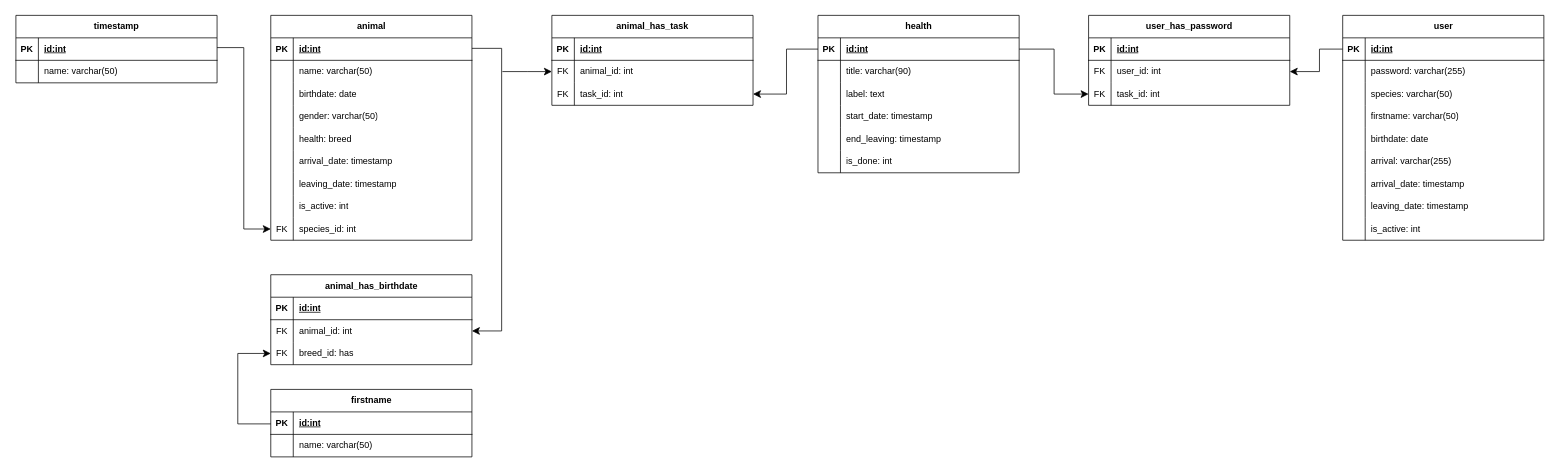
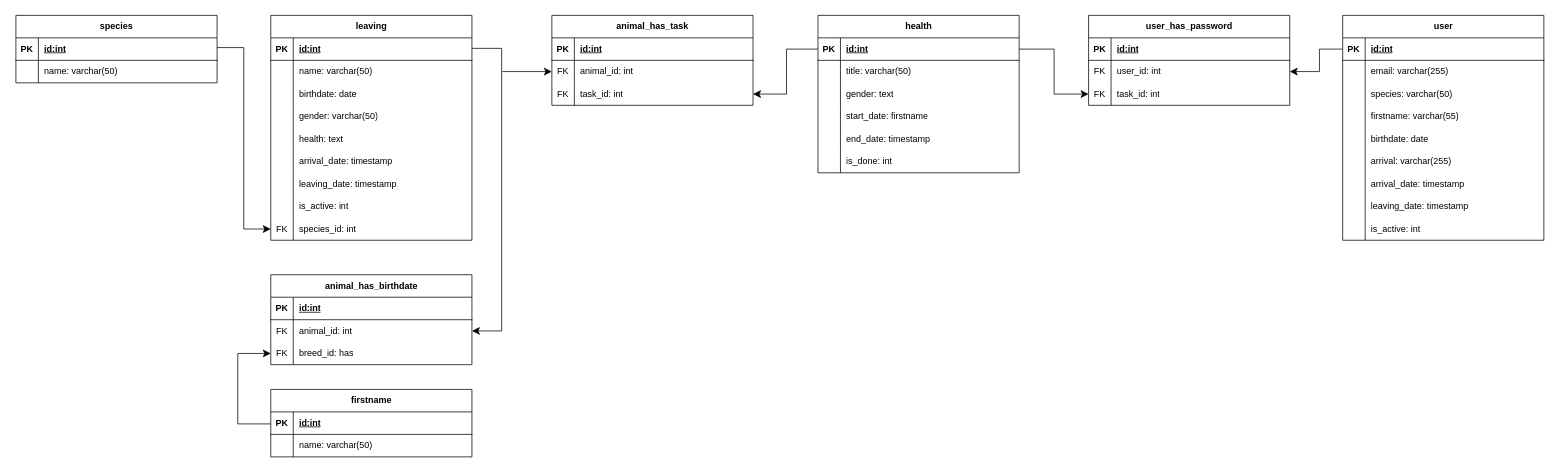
node "timestamp": label "timestamp" -> "species"
node "animal": label "animal" -> "leaving"
node "title: varchar(90)": label "title: varchar(90)" -> "title: varchar(50)"
node "password: varchar(255)": label "password: varchar(255)" -> "email: varchar(255)"
node "label: text": label "label: text" -> "gender: text"
node "start_date: timestamp": label "start_date: timestamp" -> "start_date: firstname"
node "firstname: varchar(50)": label "firstname: varchar(50)" -> "firstname: varchar(55)"
node "health: breed": label "health: breed" -> "health: text"
node "end_leaving: timestamp": label "end_leaving: timestamp" -> "end_date: timestamp"
